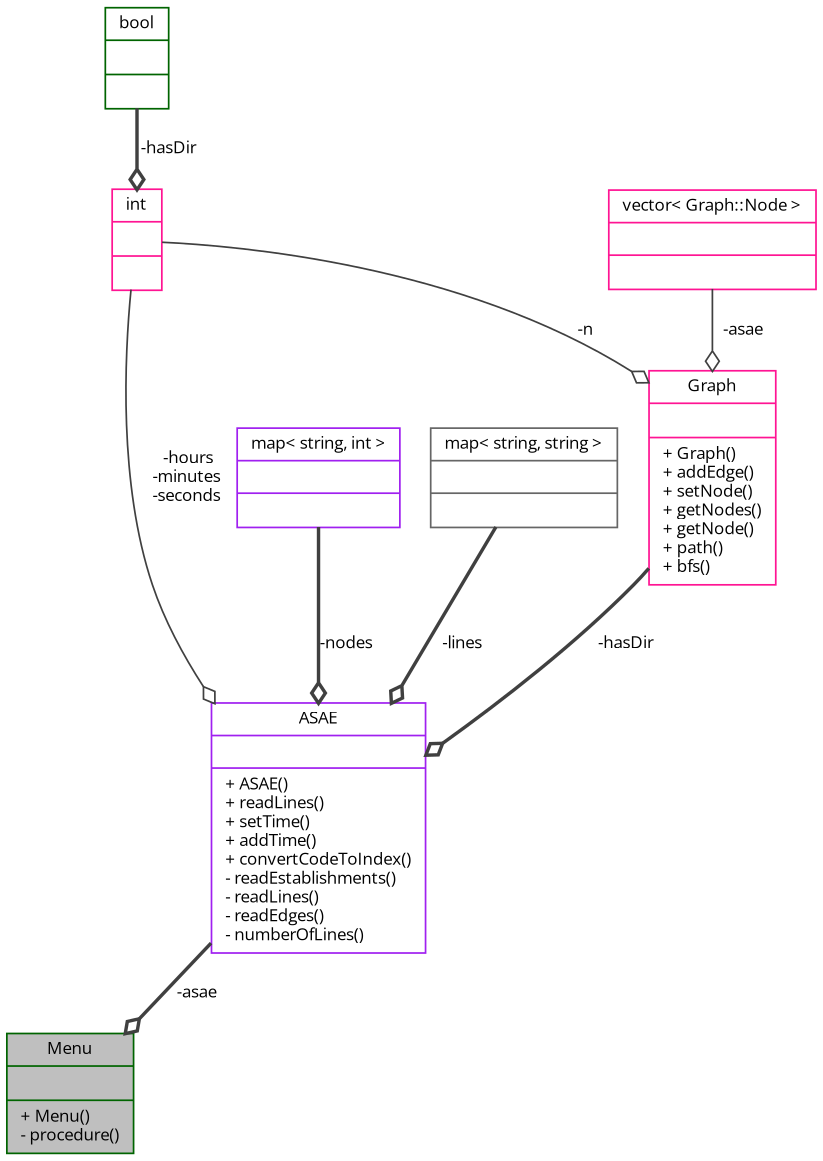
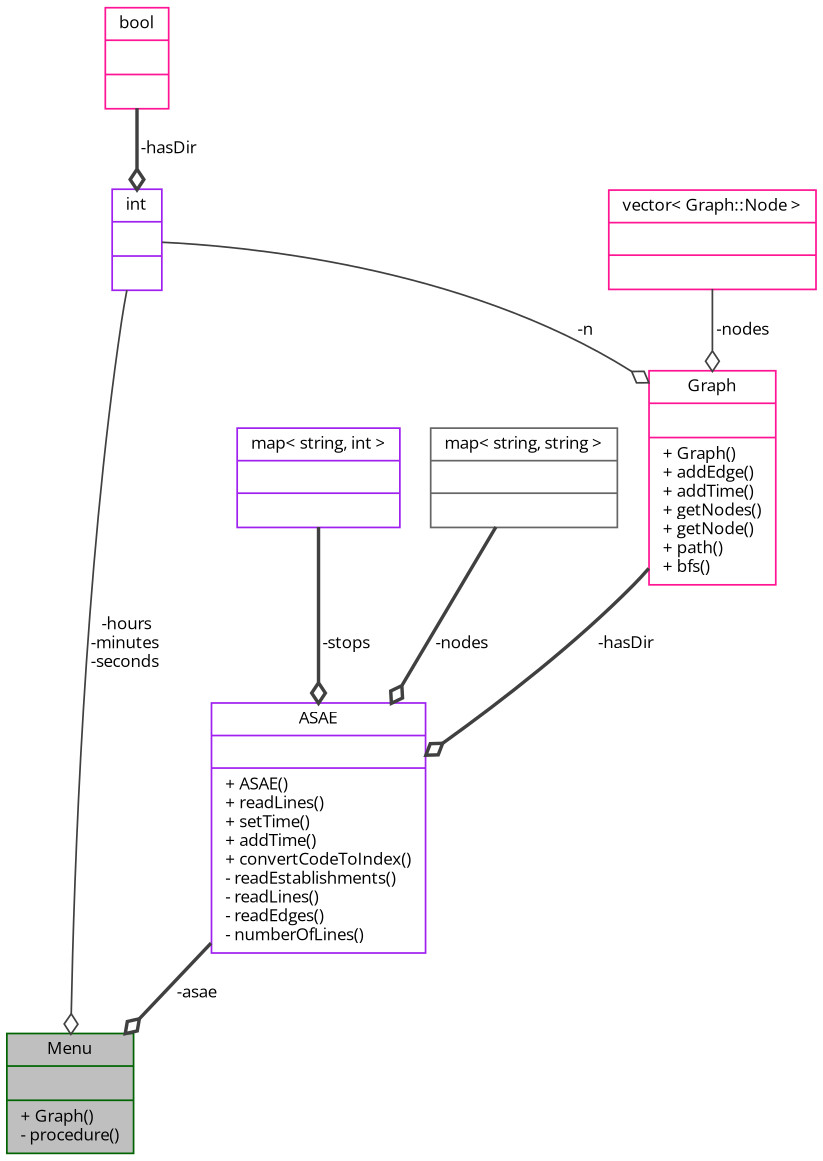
node "bool": color darkgreen -> deeppink
node "int": color deeppink -> purple
edge "vector< Graph::Node >" -> "Graph": label " -asae" -> " -nodes"
node "Graph": text "+ setNode()" -> "+ addTime()"
edge "int" -> "ASAE": now "int" -> "Menu"
edge "map< string, int >" -> "ASAE": label " -nodes" -> " -stops"
edge "map< string, string >" -> "ASAE": label " -lines" -> " -nodes"
node "Menu": text "+ Menu()" -> "+ Graph()"
